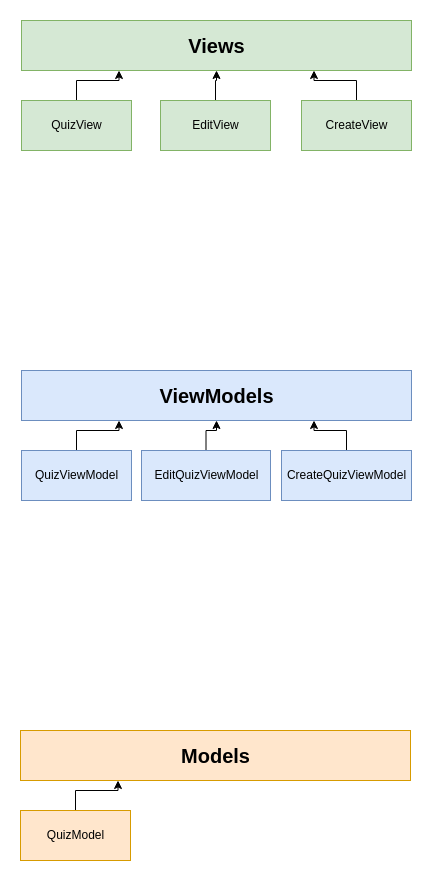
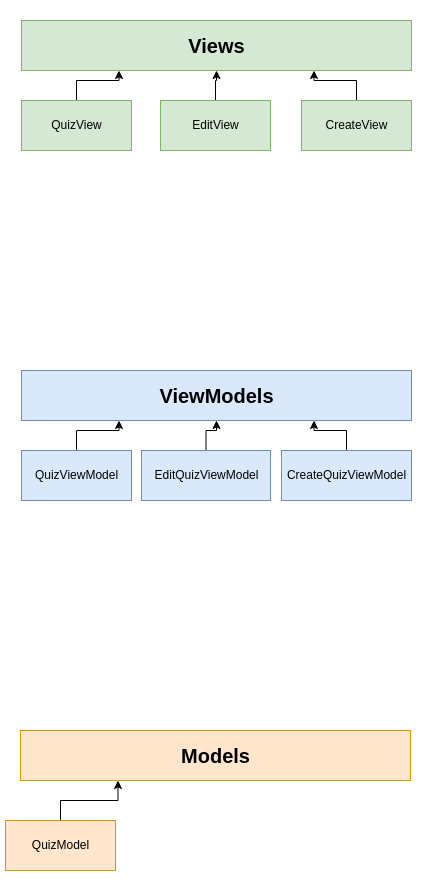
node "QuizModel": moved (76, 836) -> (61, 846)
